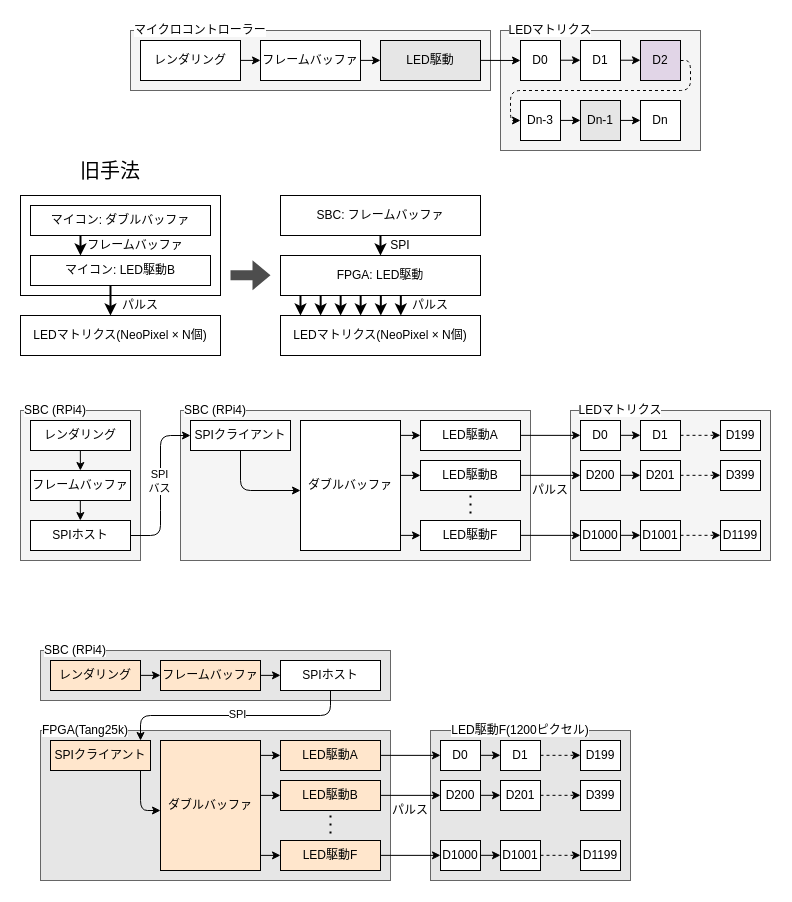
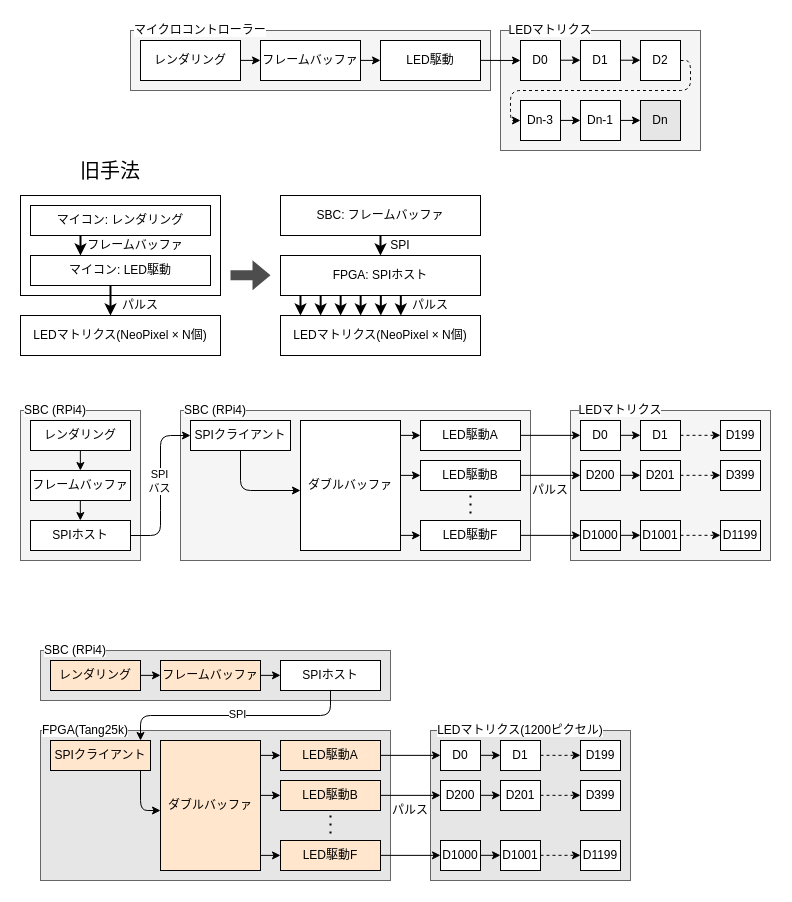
node "LED駆動": fillcolor #e6e6e6 -> #ffffff
node "D2": fillcolor #e1d5e7 -> #ffffff
node "Dn-1": fillcolor #e6e6e6 -> #ffffff
node "Dn": fillcolor #ffffff -> #e6e6e6
node "マイコン: ダブルバッファ": label "マイコン: ダブルバッファ" -> "マイコン: レンダリング"
node "マイコン: LED駆動B": label "マイコン: LED駆動B" -> "マイコン: LED駆動"
node "FPGA: LED駆動": label "FPGA: LED駆動" -> "FPGA: SPIホスト"
node "LED駆動F(1200ピクセル)": label "LED駆動F(1200ピクセル)" -> "LEDマトリクス(1200ピクセル)"
